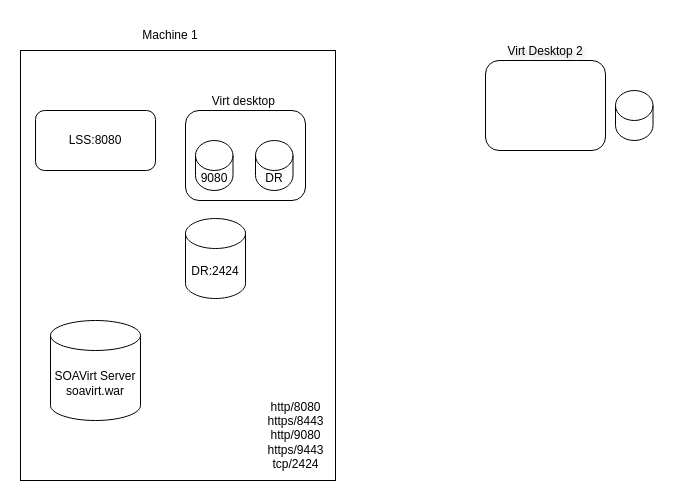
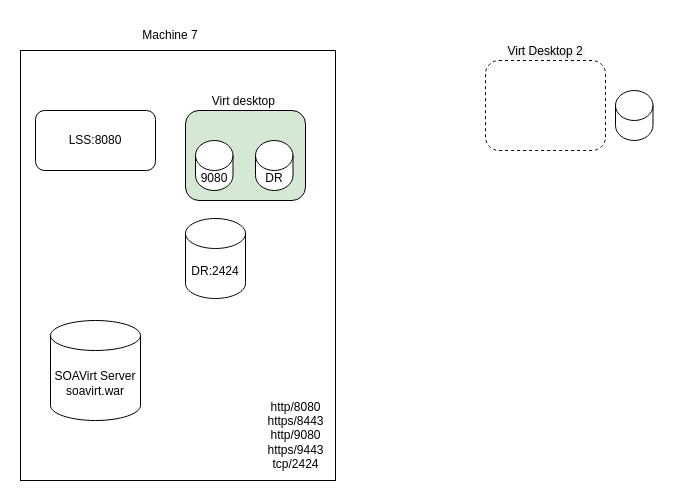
node "Machine 1": label "Machine 1" -> "Machine 7"
node "Virt Desktop 2": style solid -> dashed
node "Virt desktop": fillcolor #ffffff -> #d5e8d4
